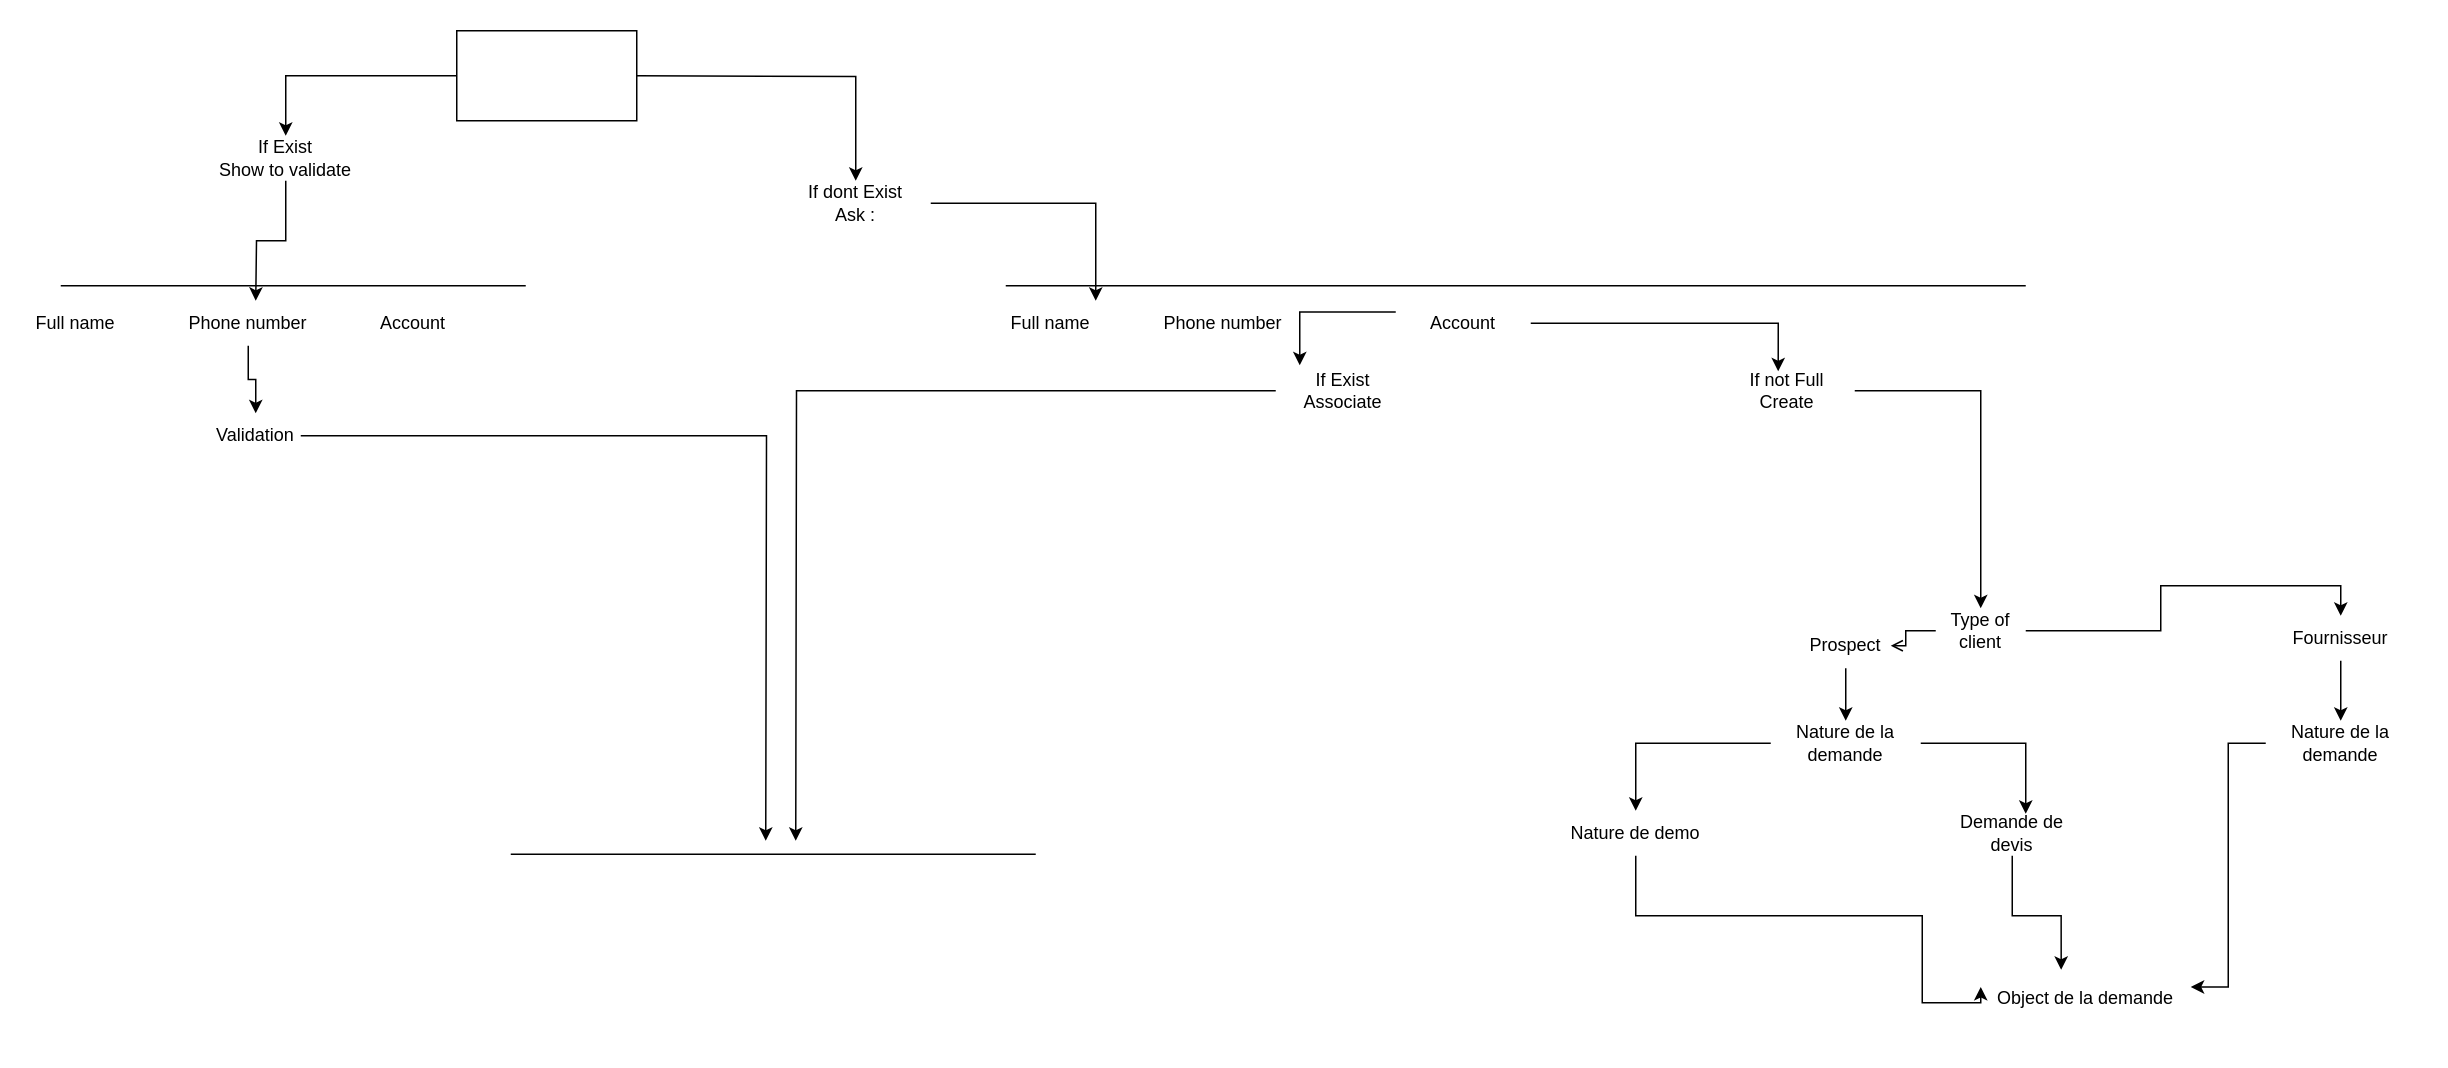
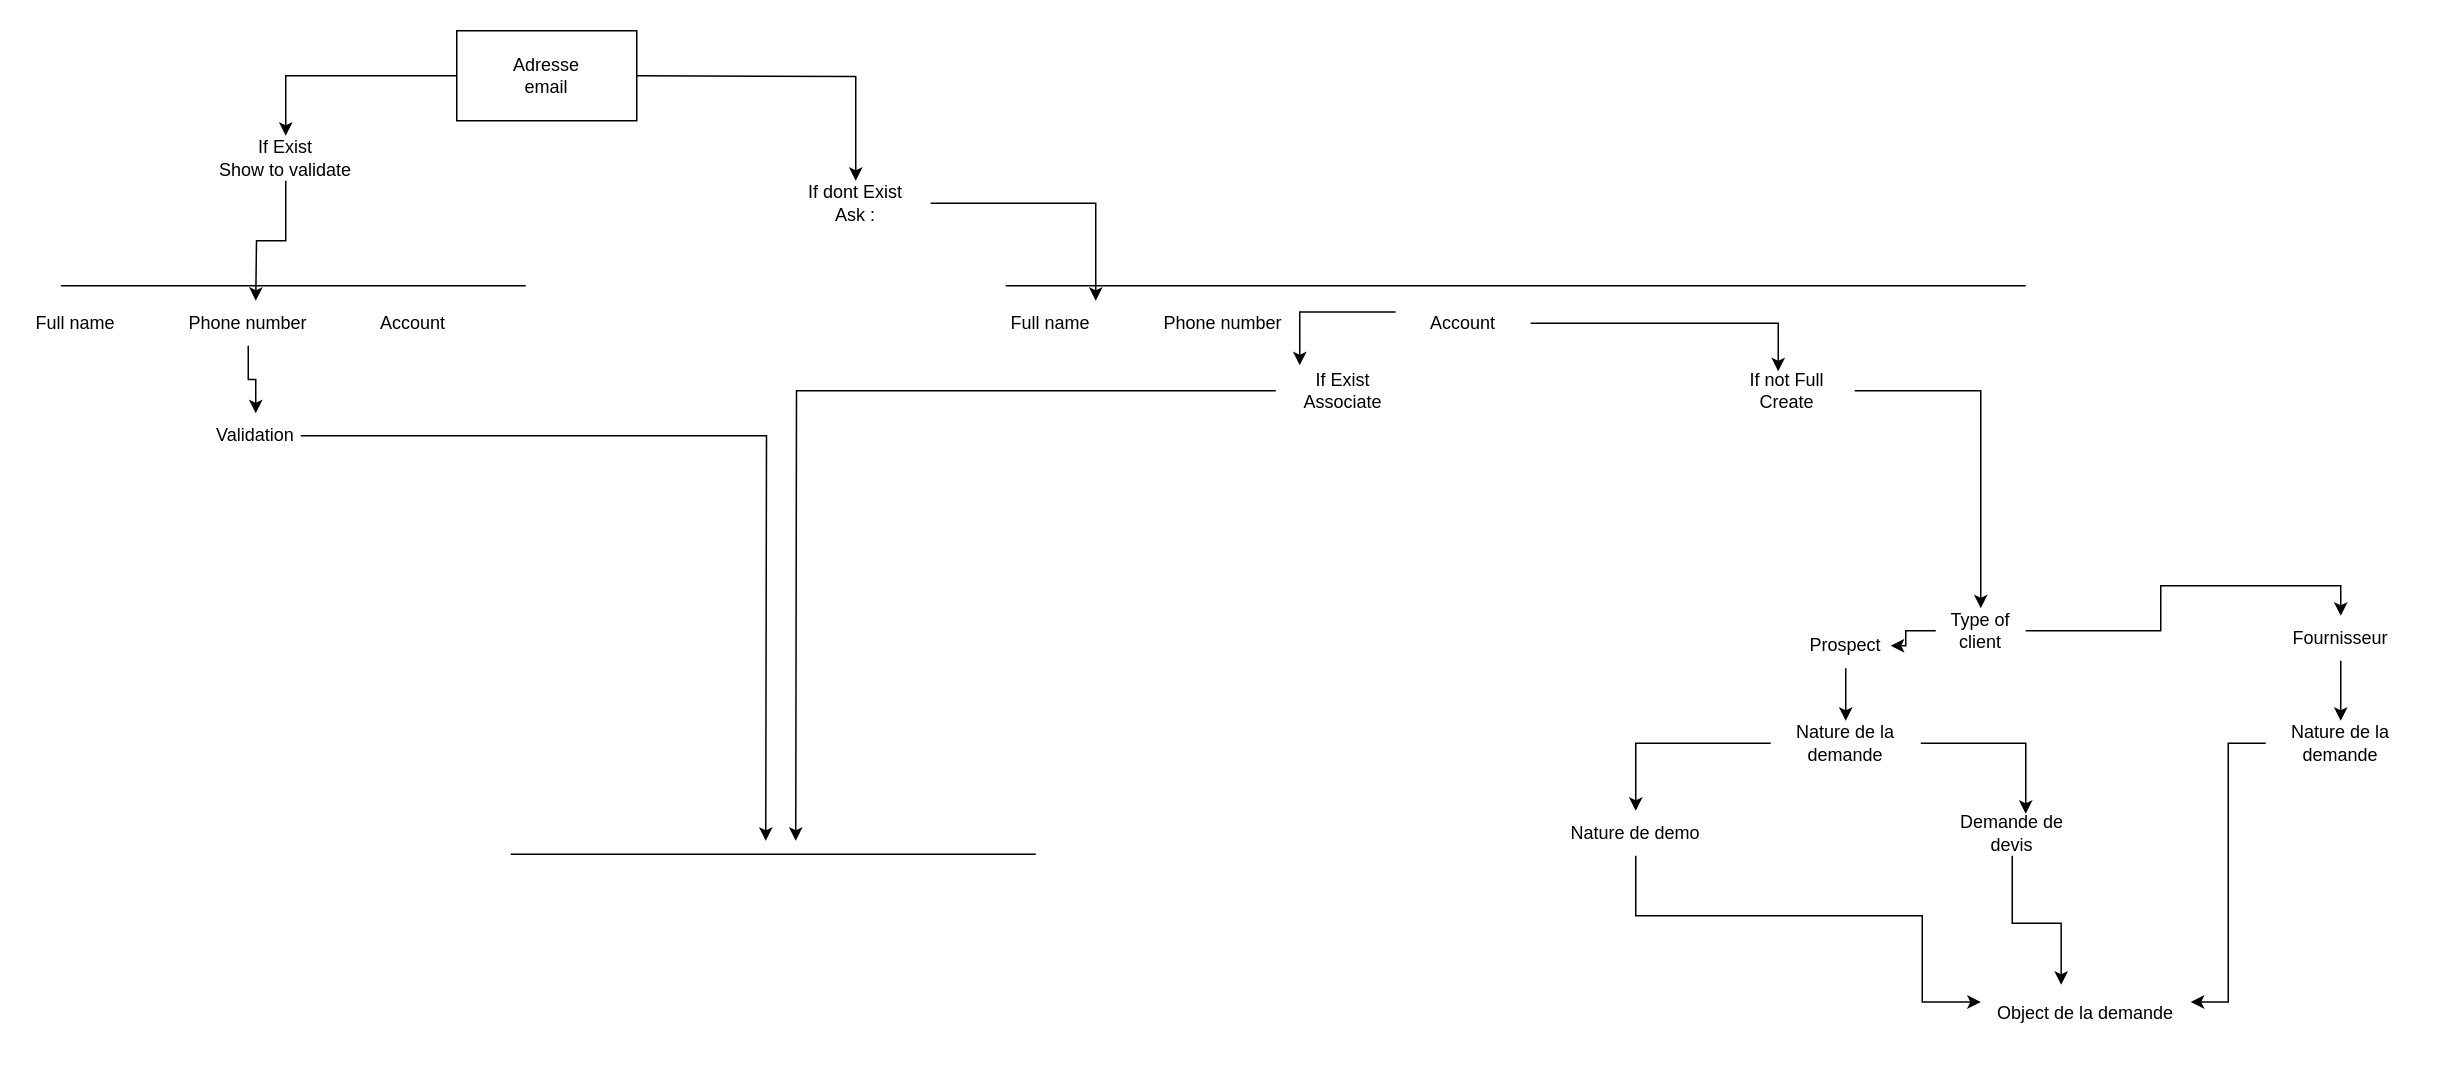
node "Adresse email": added
edge "Type of client" -> "Prospect": arrowhead open -> classic
node "Object de la demande": moved (2086, 998) -> (2086, 1013)
